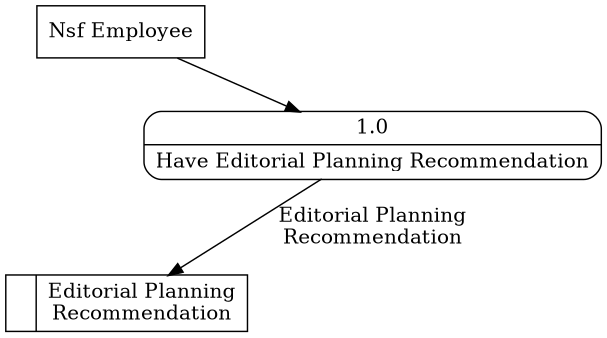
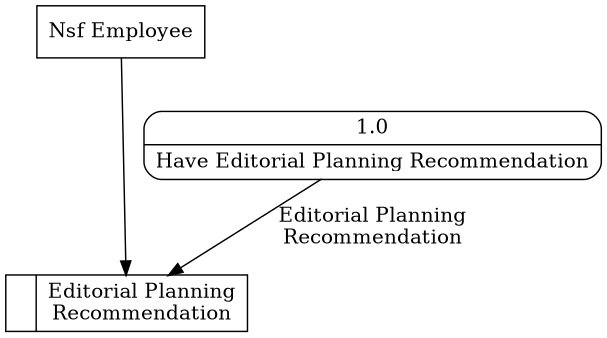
edge "Nsf Employee" -> "1.0": now "Nsf Employee" -> "Editorial Planning"
